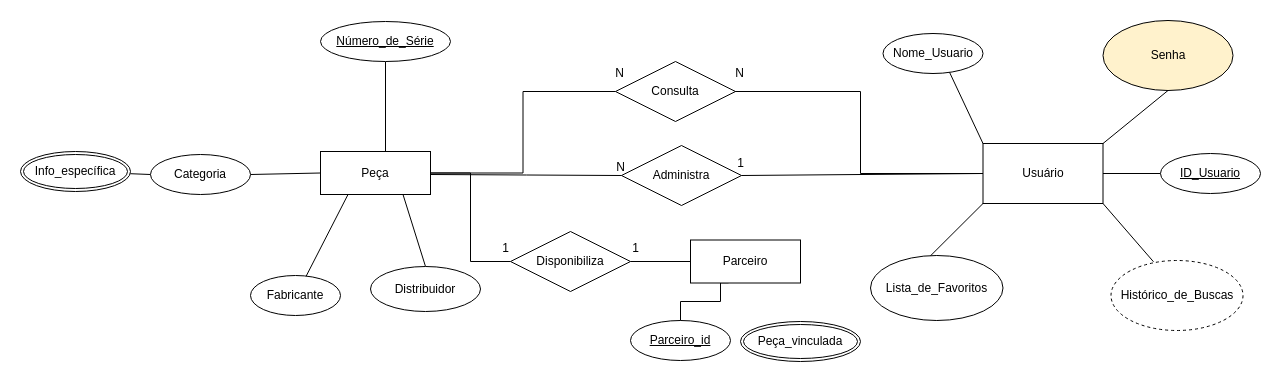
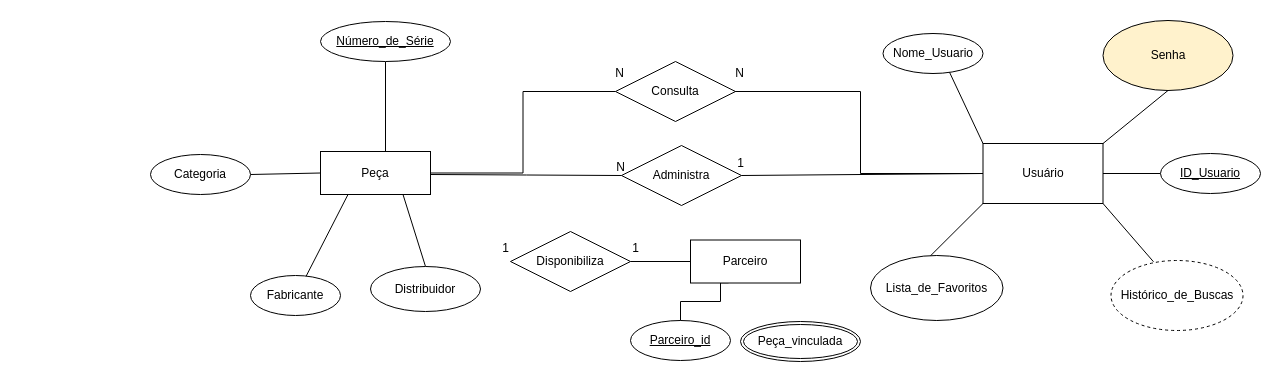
node "Info_específica": removed
edge "Info_específica" -- "Categoria": removed
edge "Peça" -- "Disponibiliza": removed
